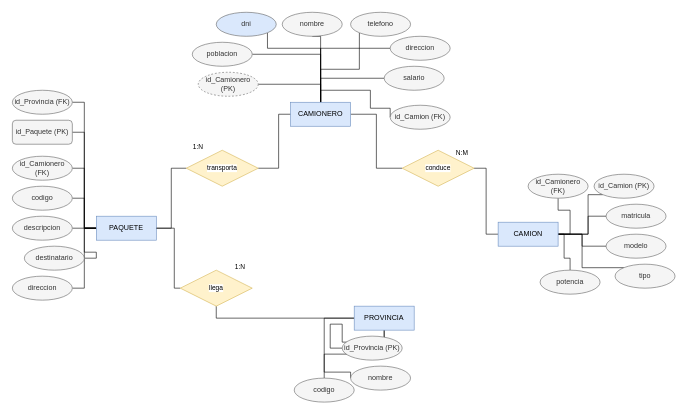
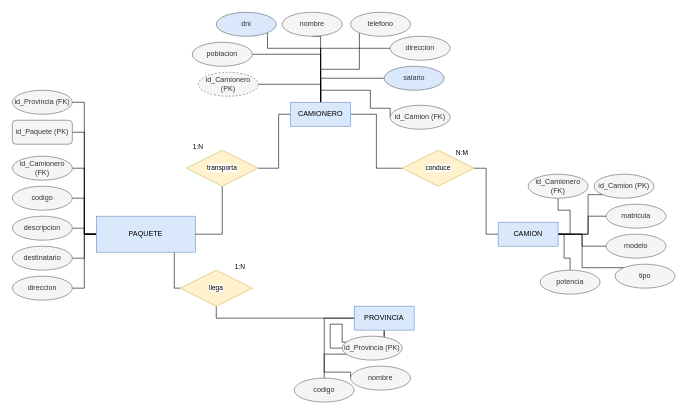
node "salario": fillcolor #f5f5f5 -> #dae8fc
node "PAQUETE": size 60x24 -> 99x36
node "destinatario": moved (54, 258) -> (42, 258)
